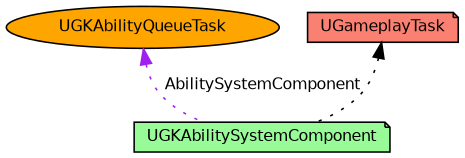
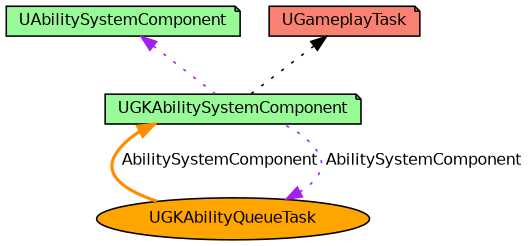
node "UAbilitySystemComponent": added
edge "UGKAbilityQueueTask" -> "UGKAbilitySystemComponent": added, label "AbilitySystemComponent"
